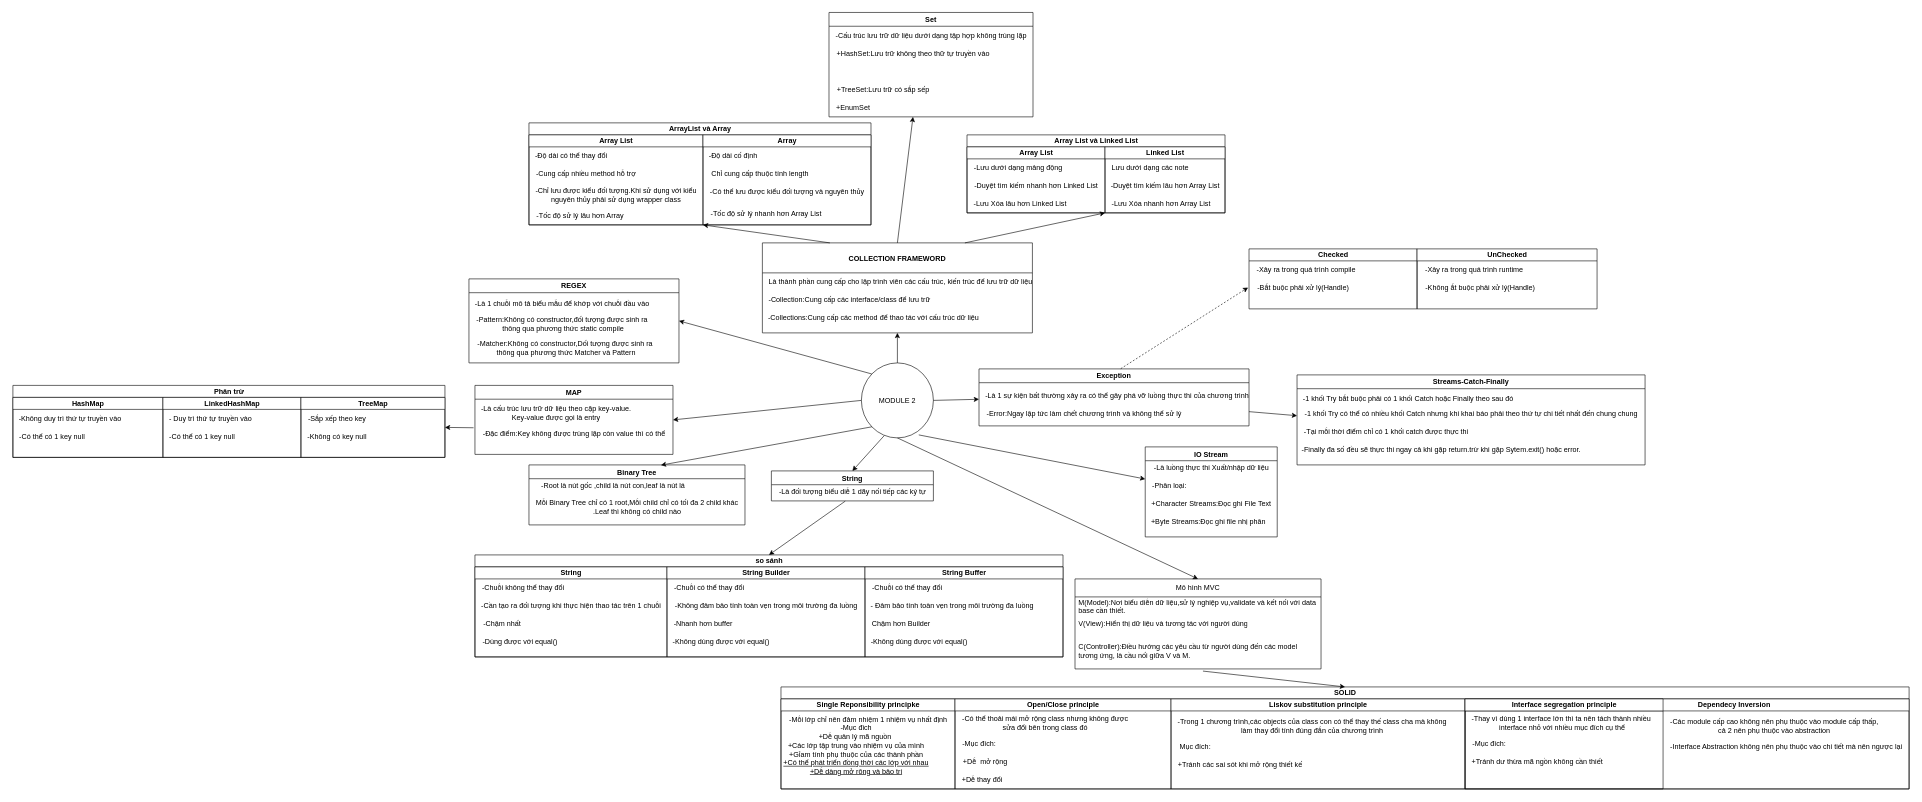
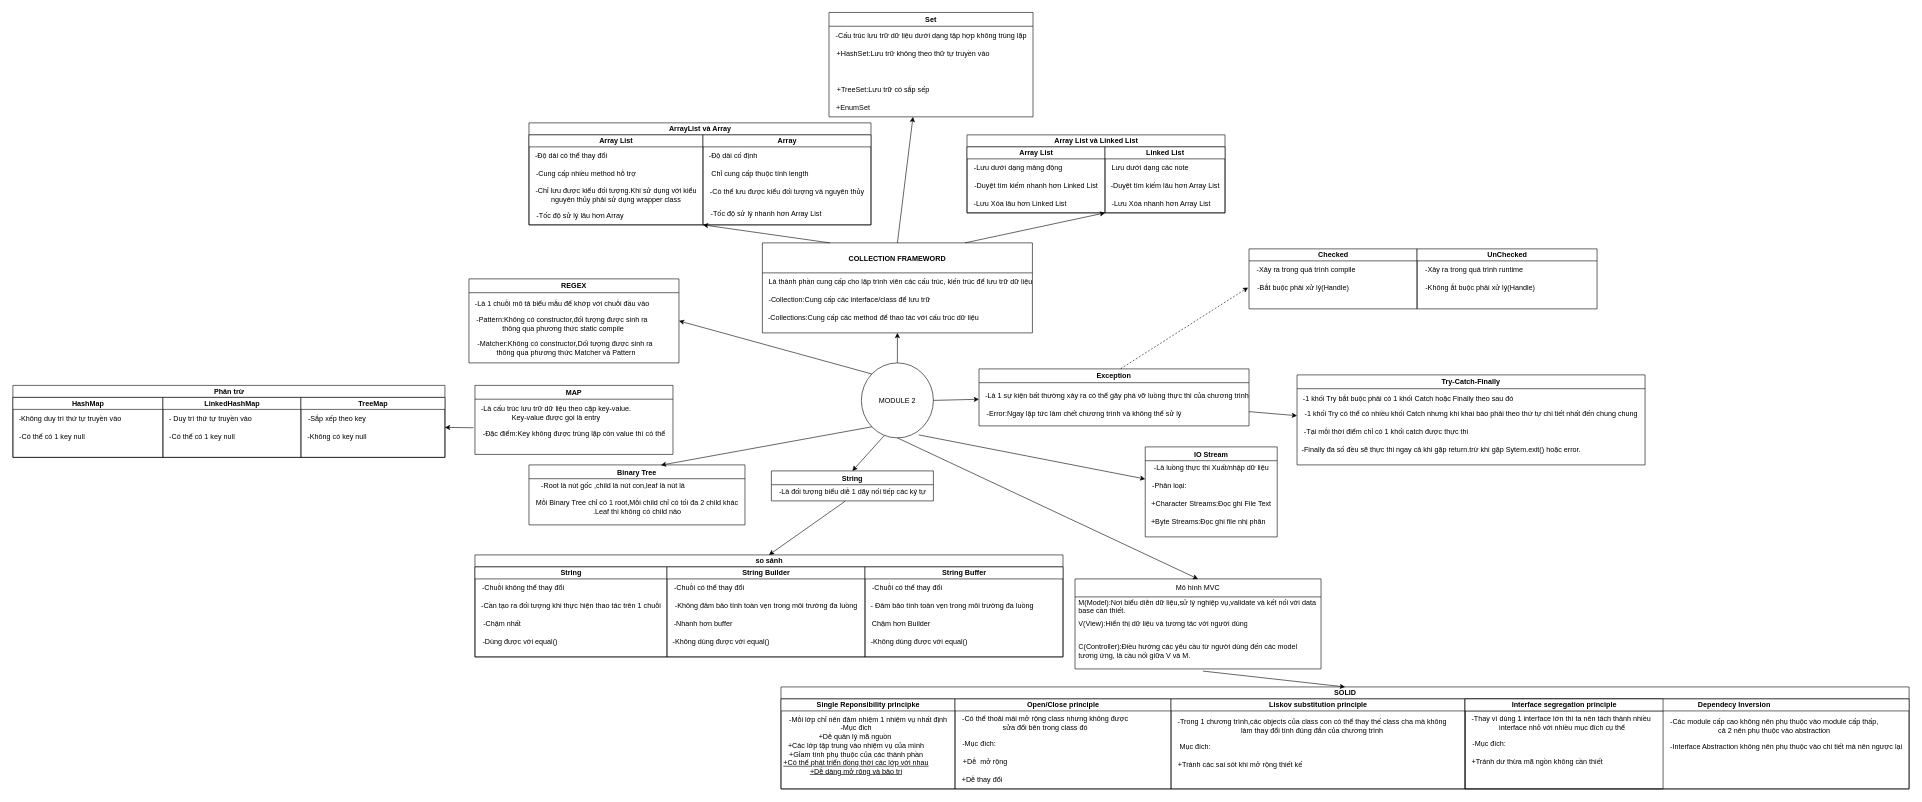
node "Streams-Catch-Finally": label "Streams-Catch-Finally" -> "Try-Catch-Finally"
edge "MODULE 2" -> "MAP": removed
